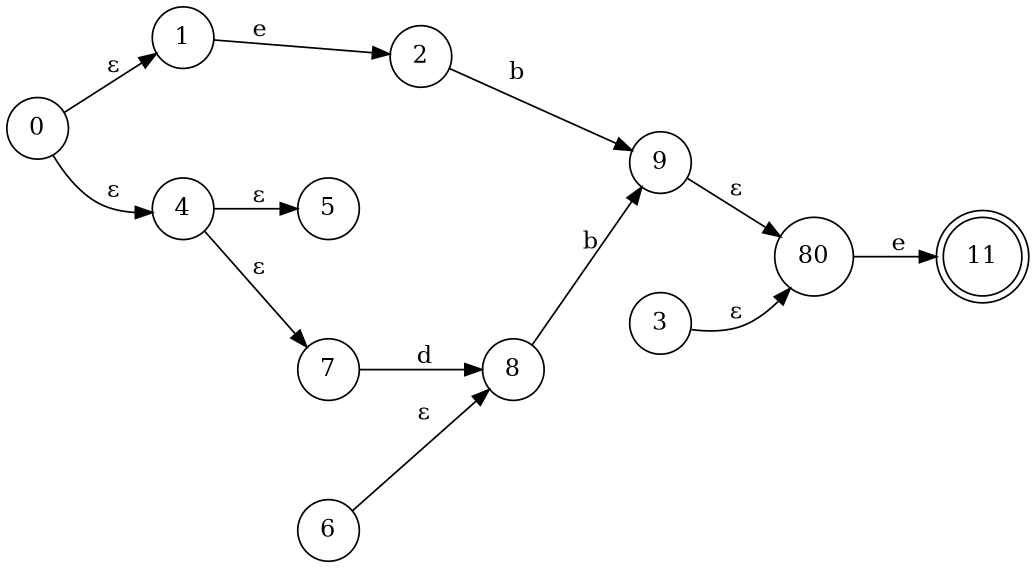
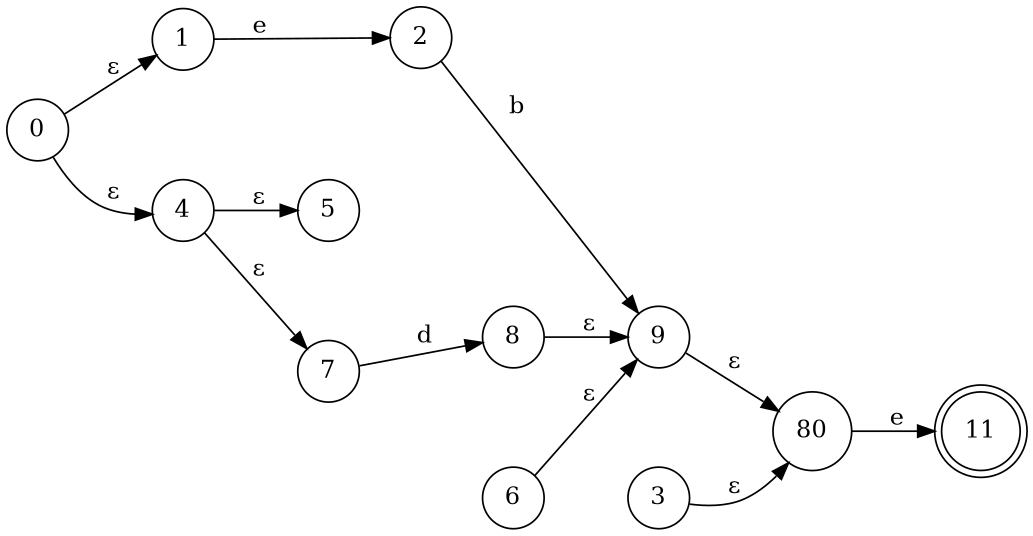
edge "8" -> "9": label " b" -> " ε"
edge "6" -> "8": now "6" -> "9"
